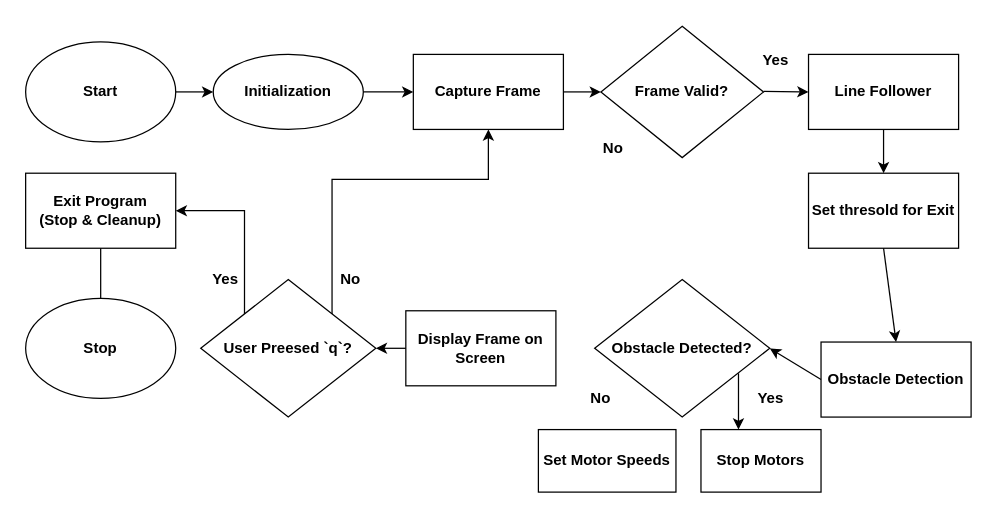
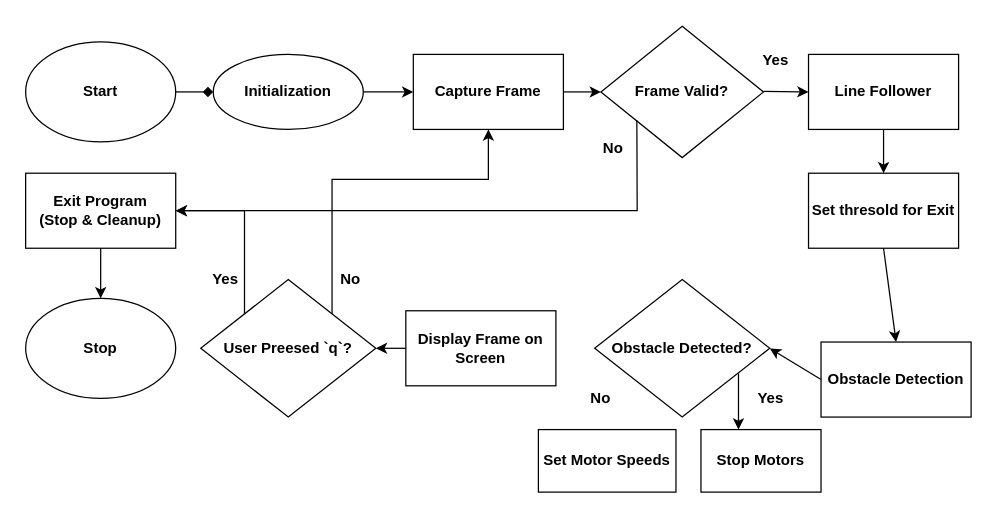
edge "Start" -> "Initialization": arrowhead classic -> diamond
edge "Frame Valid?" -> "Exit Program (Stop & Cleanup)": added
edge "Exit Program (Stop & Cleanup)" -- "Stop": arrowhead none -> classic
